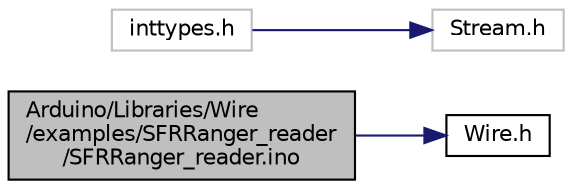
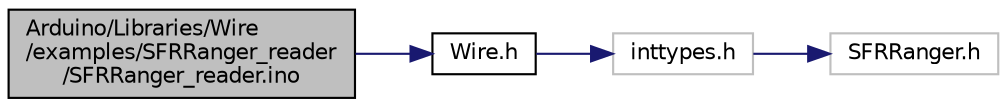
node "Stream.h": label "Stream.h" -> "SFRRanger.h"
edge "Wire.h" -> "inttypes.h": added
